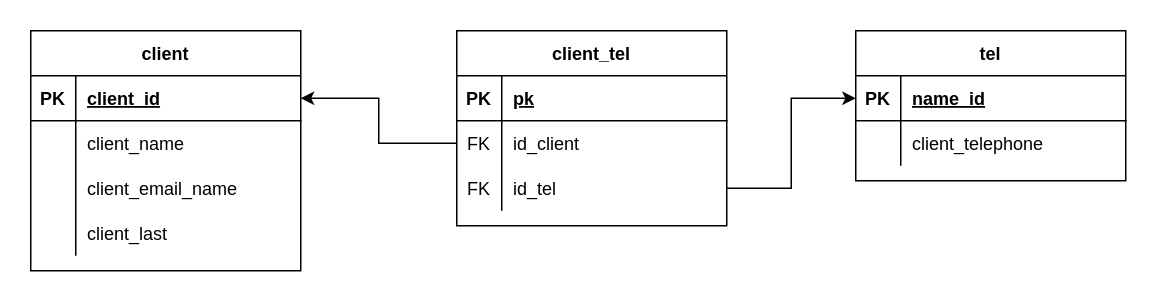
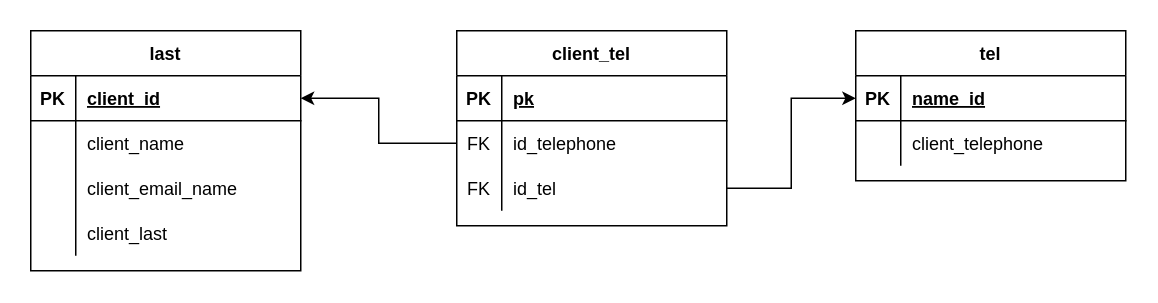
node "client": label "client" -> "last"
node "id_client": label "id_client" -> "id_telephone"
